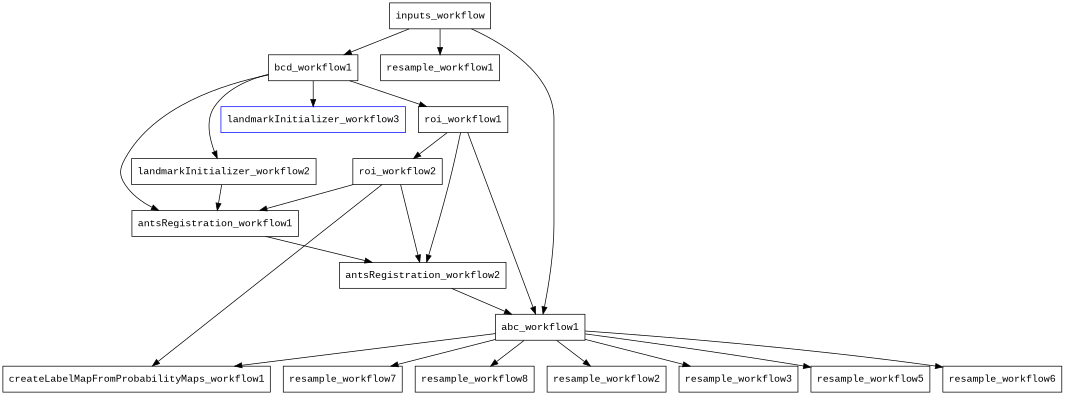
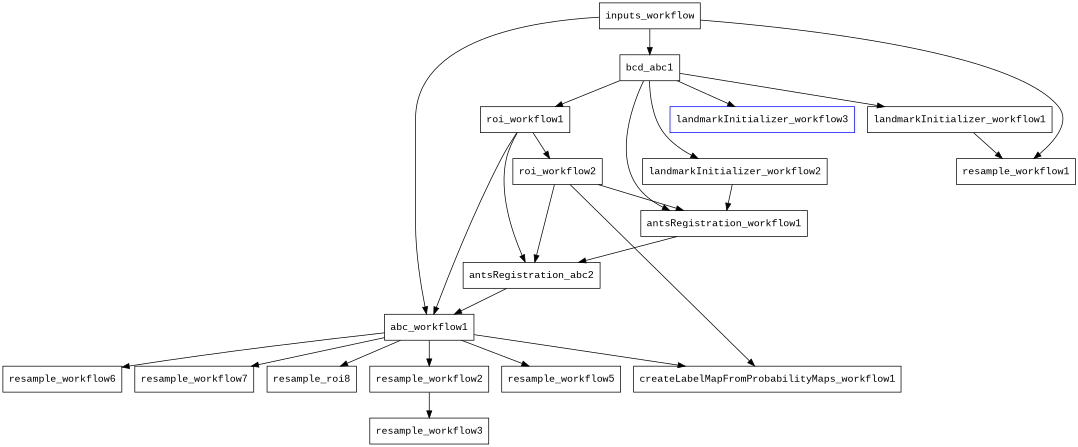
node "bcd_workflow1": label "bcd_workflow1" -> "bcd_abc1"
node "landmarkInitializer_workflow1": added
node "antsRegistration_workflow2": label "antsRegistration_workflow2" -> "antsRegistration_abc2"
edge "abc_workflow1" -> "resample_workflow3": now "resample_workflow2" -> "resample_workflow3"
node "resample_workflow8": label "resample_workflow8" -> "resample_roi8"
